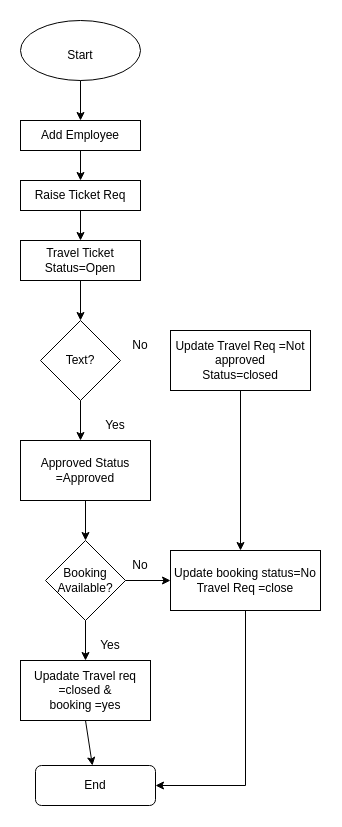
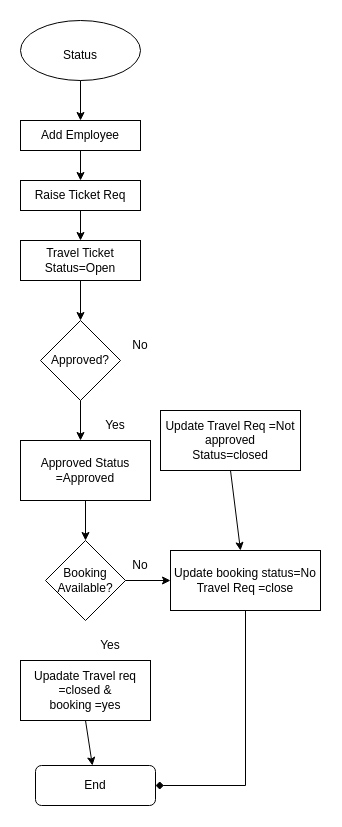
node "Start": label "Start" -> "Status"
node "Text?": label "Text?" -> "Approved?"
node "Update Travel Req =Not approved Status=closed": moved (241, 361) -> (231, 441)
edge "Booking Available?" -> "Upadate Travel req =closed & booking =yes": removed
edge "Update booking status=No Travel Req =close" -> "End": arrowhead classic -> diamond
